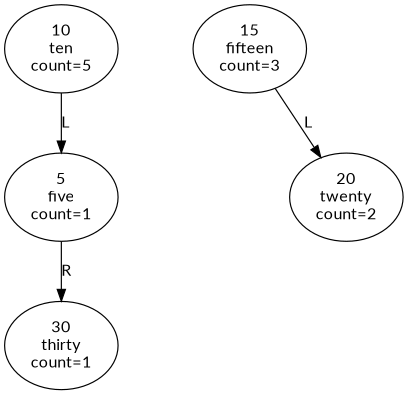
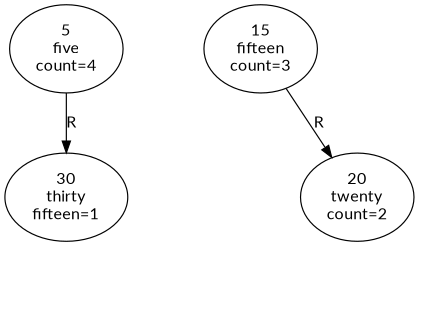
node "10 ten count=5": removed
edge "15 fifteen count=3" -> "20 twenty count=2": label "L" -> "R"
node "5 five count=1": label "5 five count=1" -> "5 five count=4"
node "30 thirty count=1": label "30 thirty count=1" -> "30 thirty fifteen=1"
